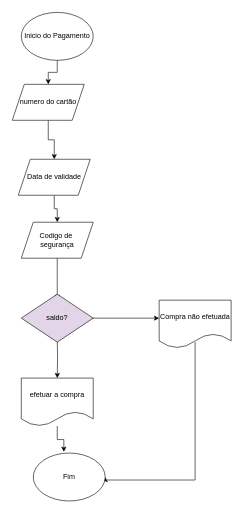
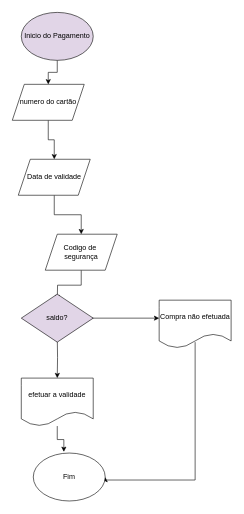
node "Inicio do Pagamento": fillcolor #ffffff -> #e1d5e7
node "Codigo de segurança": moved (57, 240) -> (81, 252)
node "efetuar a compra": label "efetuar a compra" -> "efetuar a validade"
